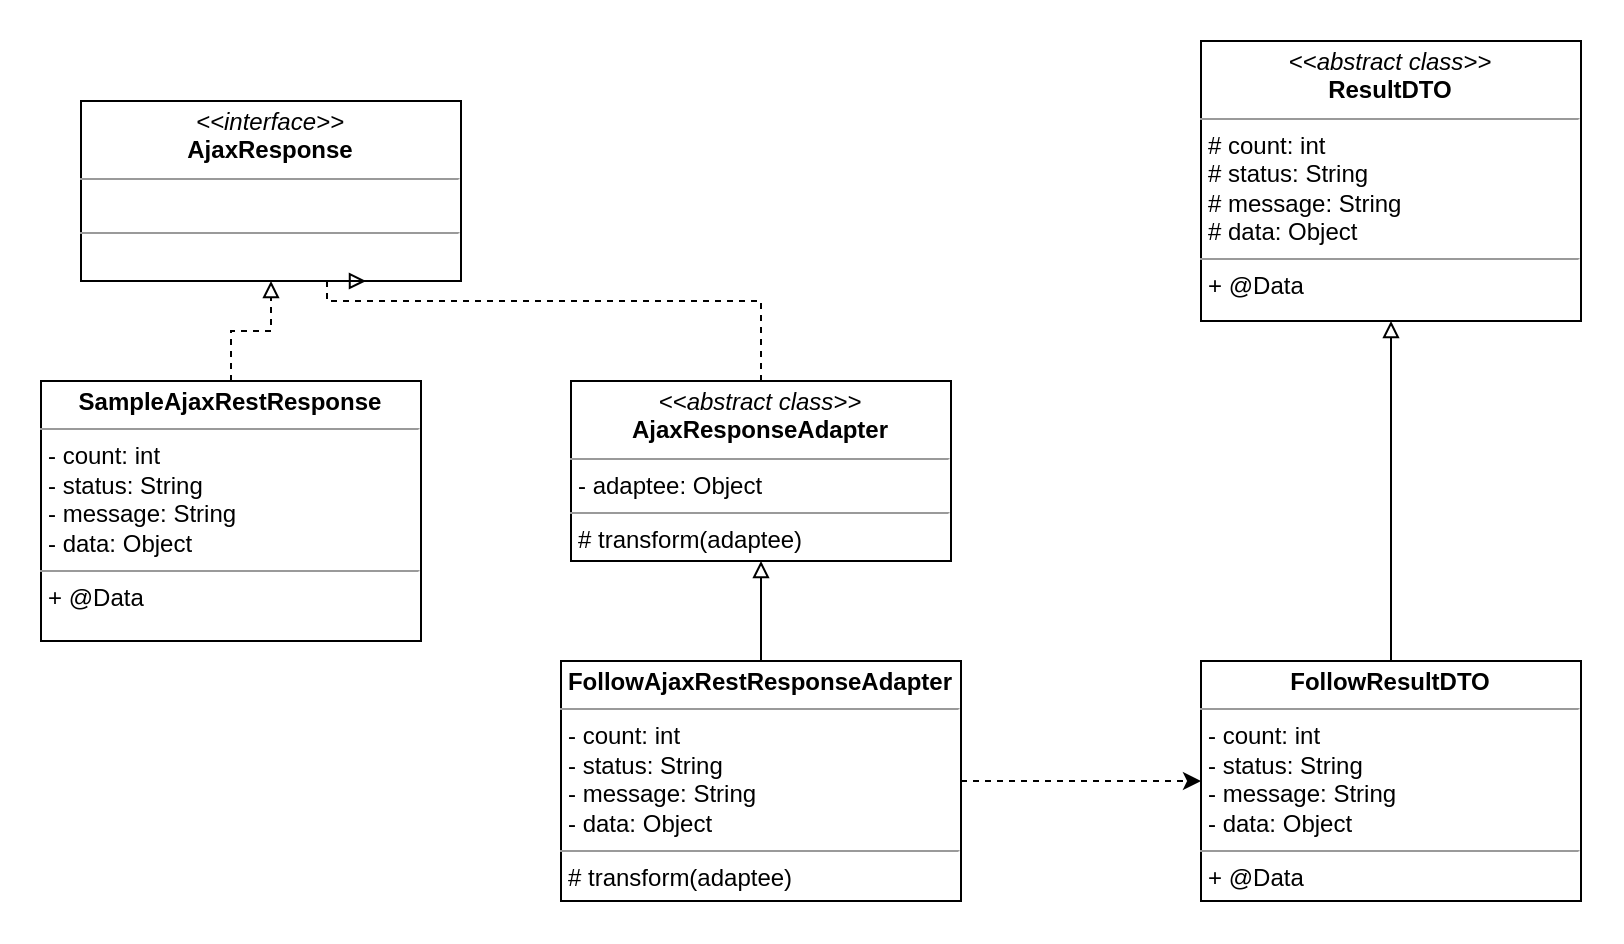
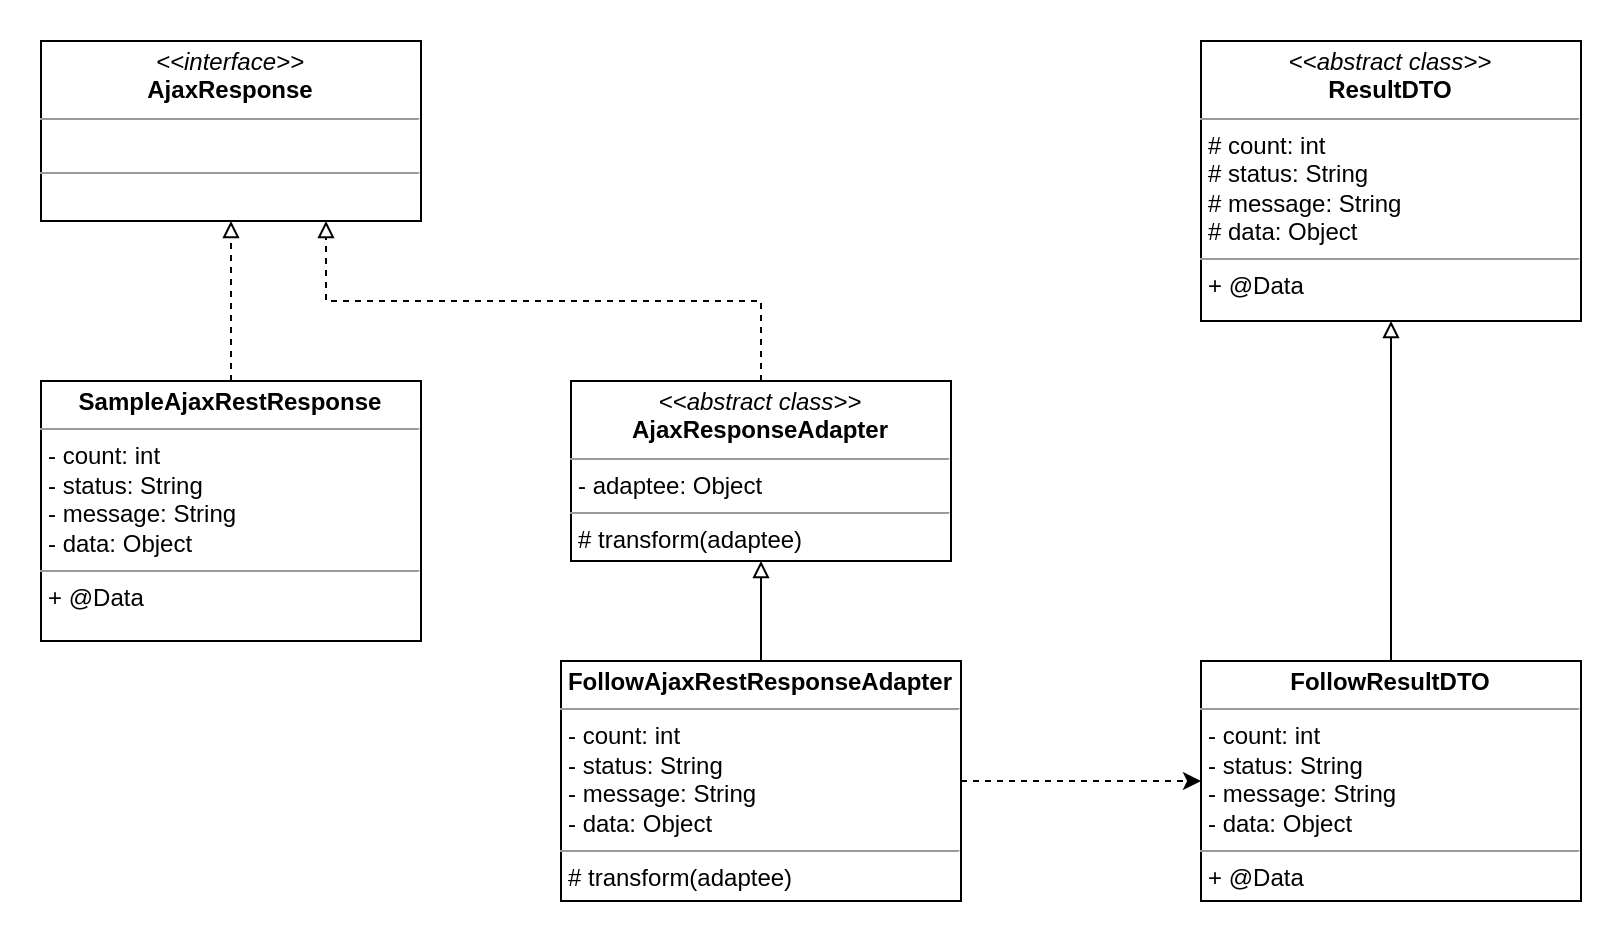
node "<<interface>> AjaxResponse": moved (271, 191) -> (231, 131)
